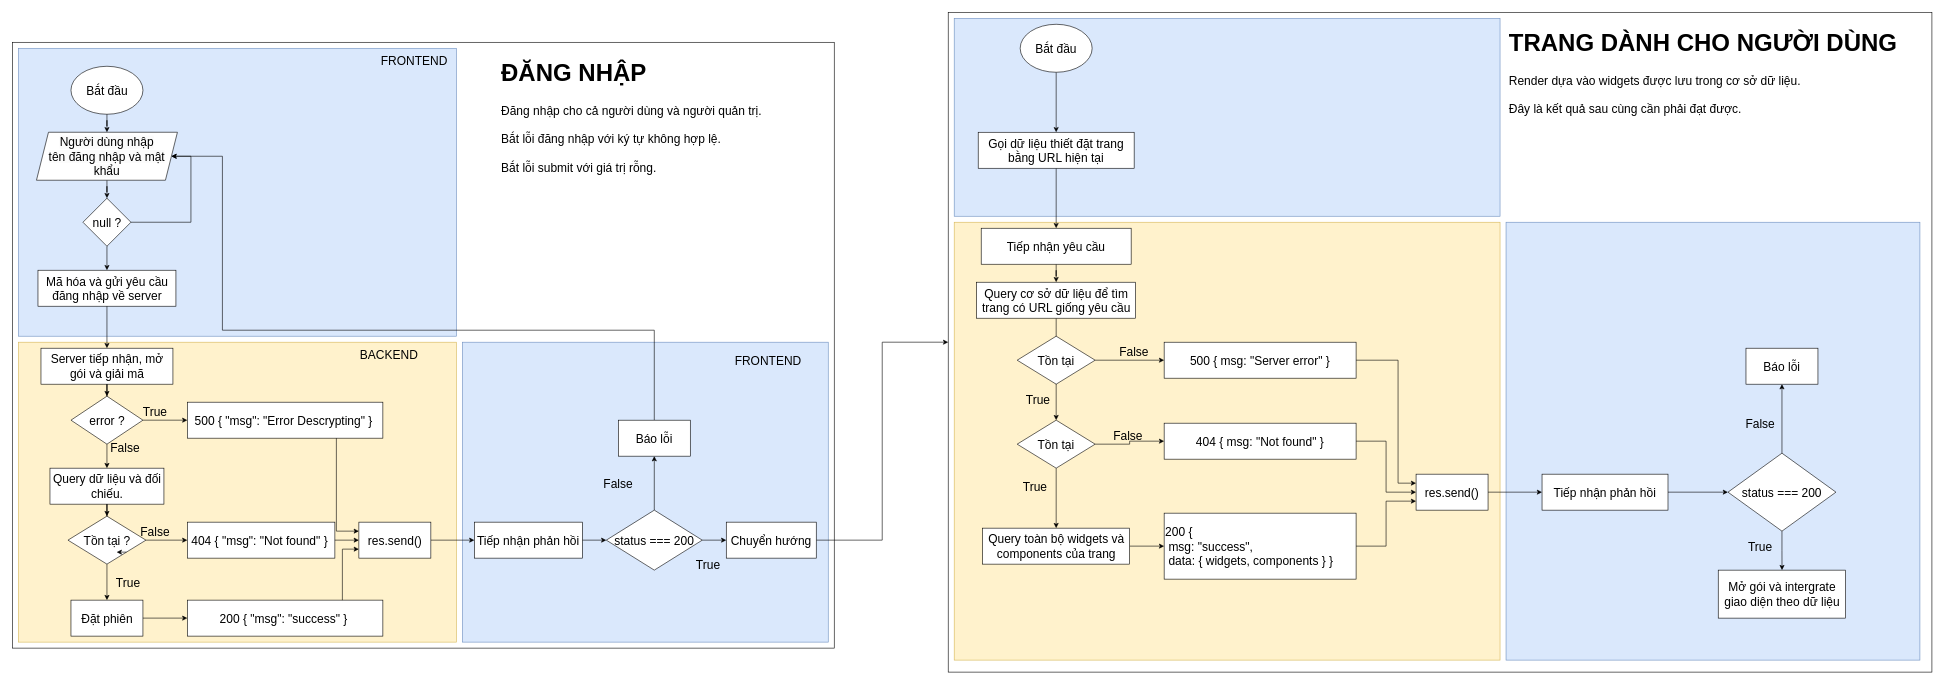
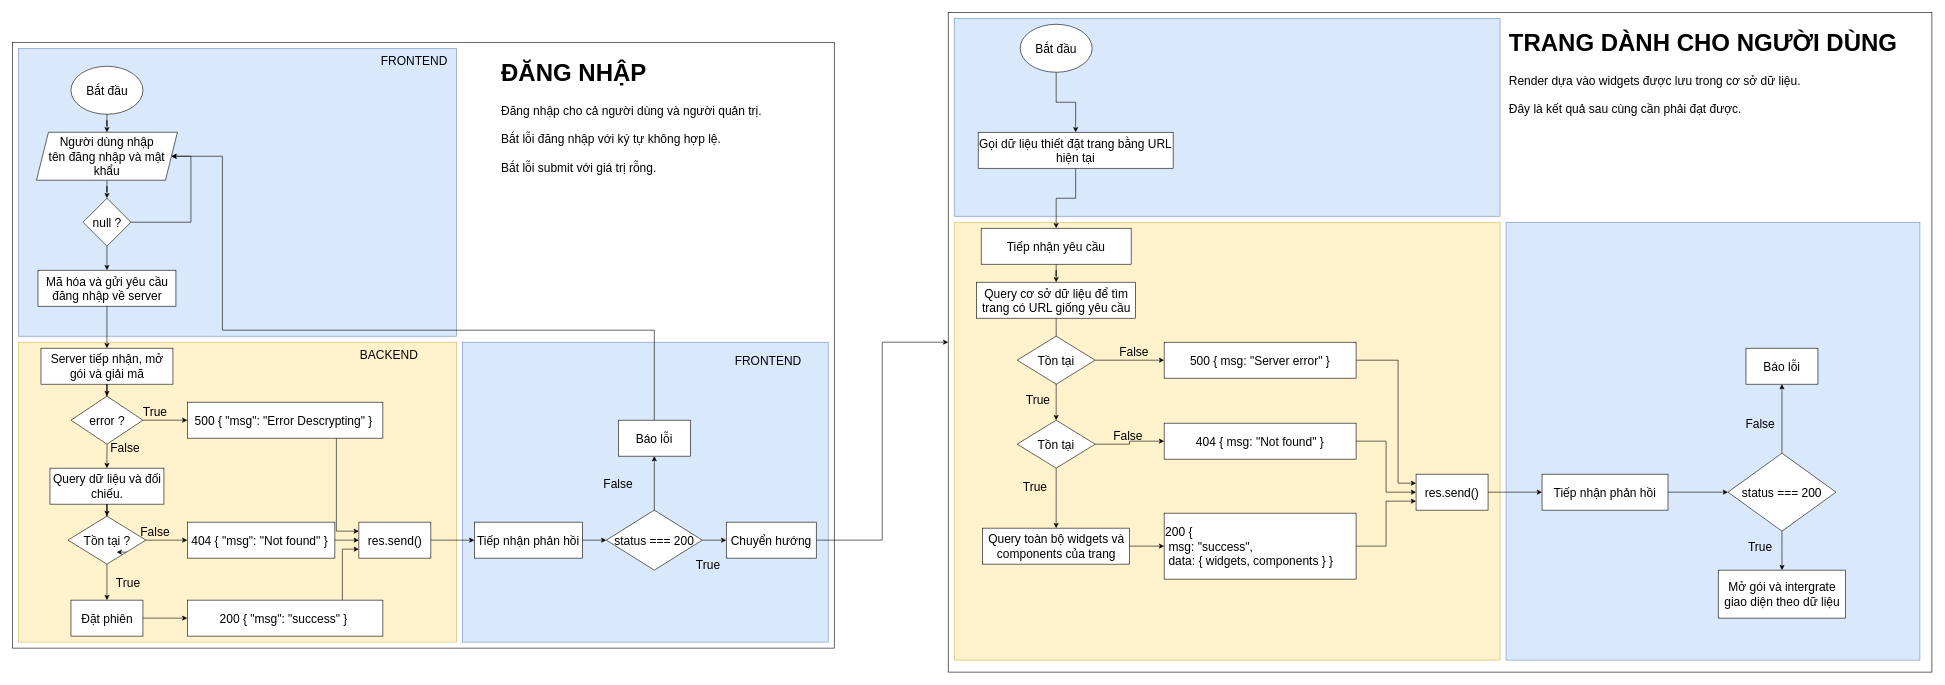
node "Gọi dữ liệu thiết đặt trang bằng URL hiện tại": size 156x36 -> 195x36
